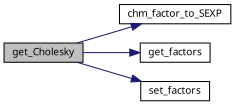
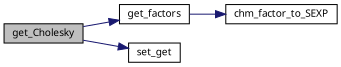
edge "get_Cholesky" -> "chm_factor_to_SEXP": now "get_factors" -> "chm_factor_to_SEXP"
node "set_factors": label "set_factors" -> "set_get"
